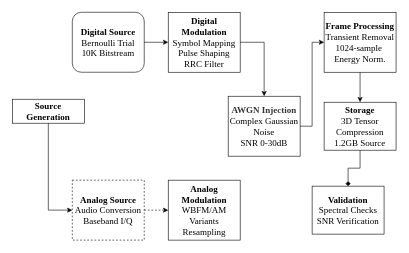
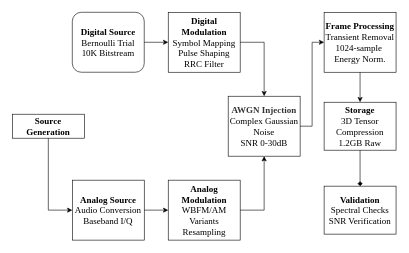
node "Source Generation": moved (48, 111) -> (48, 126)
node "Storage 3D Tensor Compression 1.2GB Source": label "Storage 3D Tensor Compression 1.2GB Source" -> "Storage 3D Tensor Compression 1.2GB Raw"
edge "Analog Modulation WBFM/AM Variants Resampling" -> "AWGN Injection Complex Gaussian Noise SNR 0-30dB": added
node "Analog Source Audio Conversion Baseband I/Q": style dashed -> solid
edge "Analog Source Audio Conversion Baseband I/Q" -> "Analog Modulation WBFM/AM Variants Resampling": style dashed -> solid
node "Validation Spectral Checks SNR Verification": moved (348, 210) -> (360, 210)
